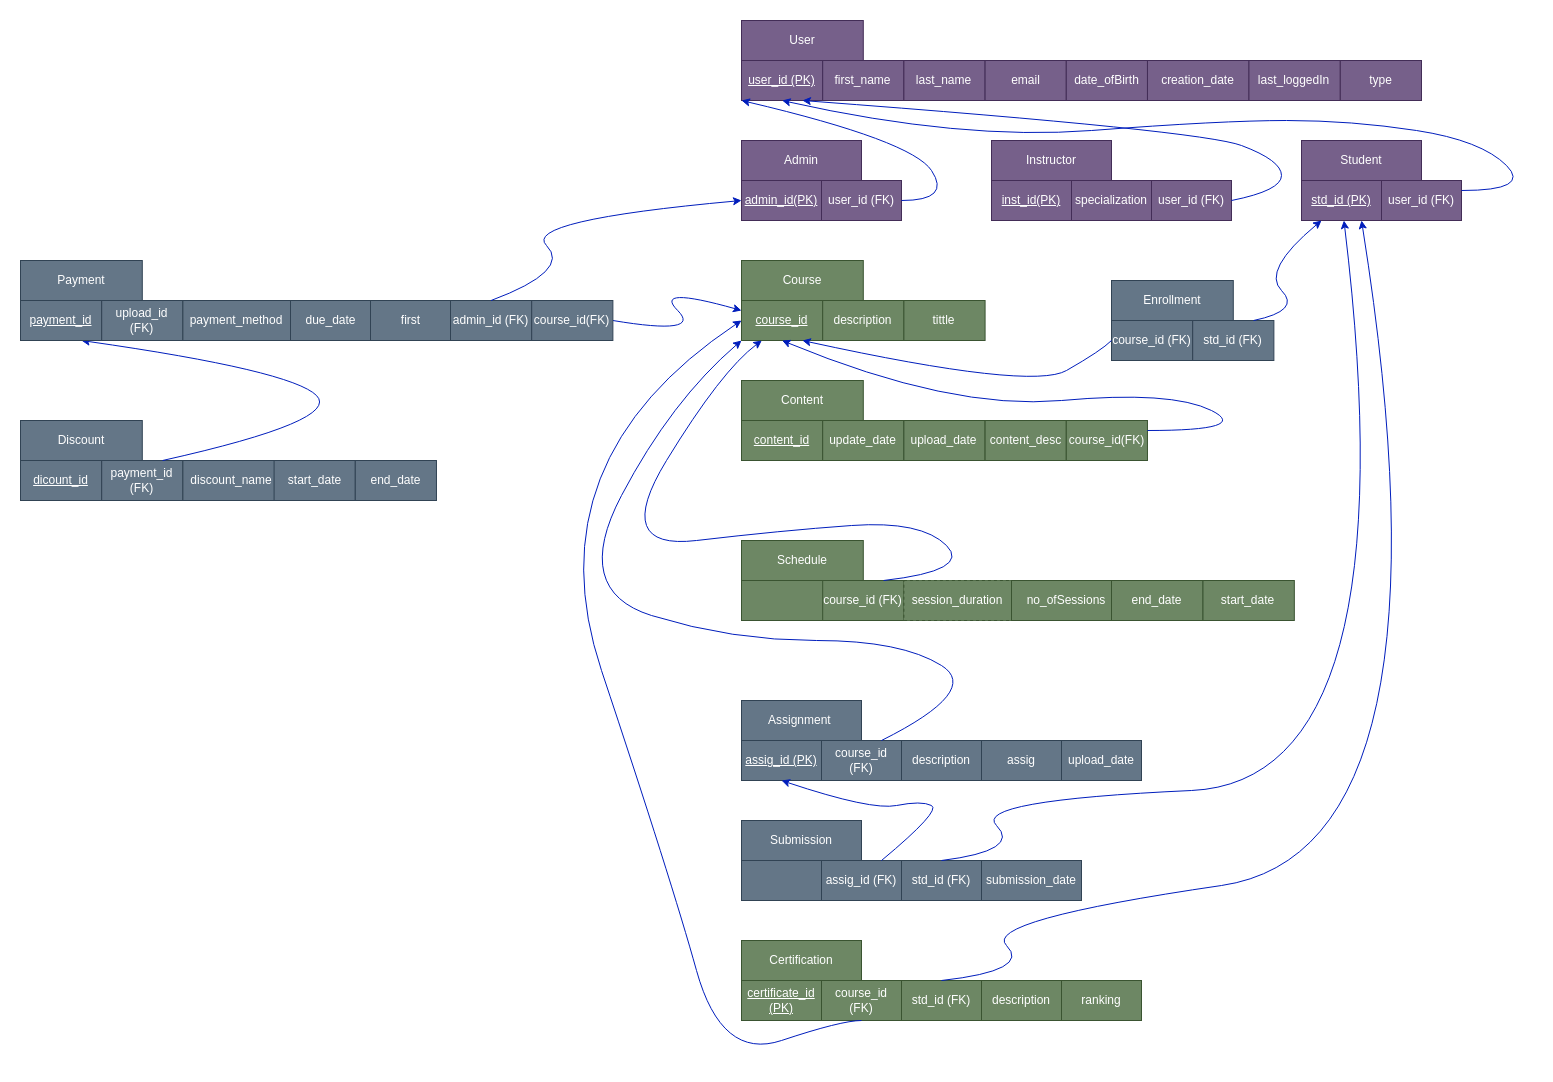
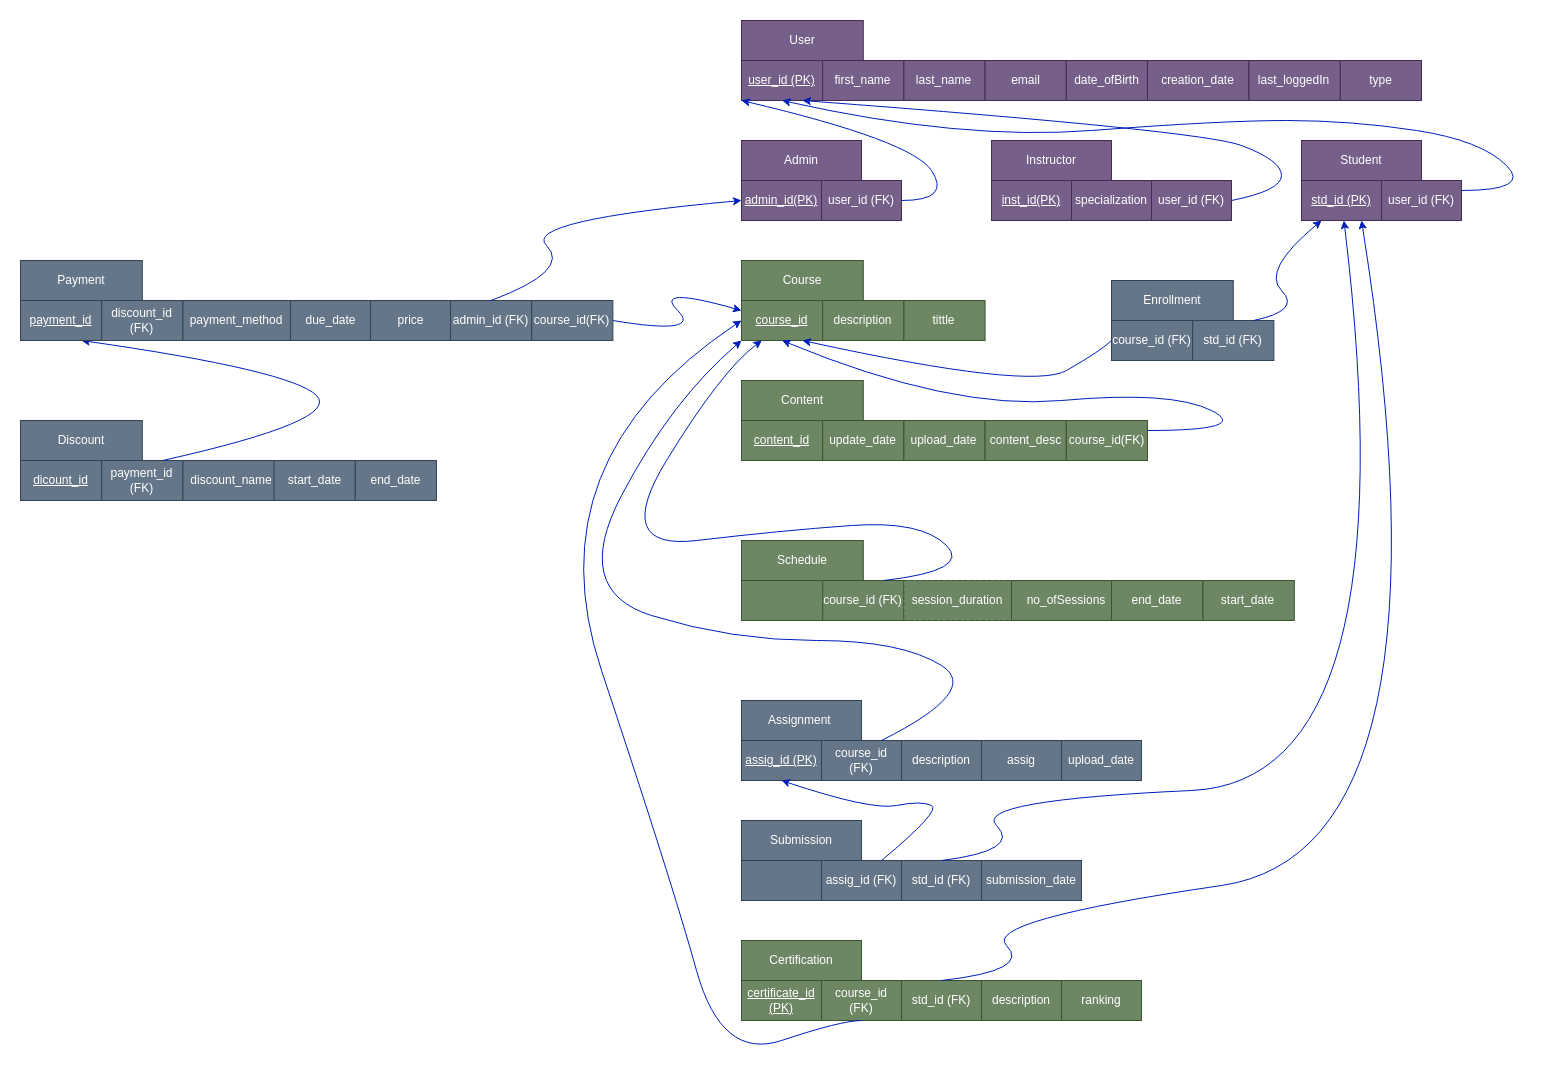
node "upload_id (FK)": label "upload_id (FK)" -> "discount_id (FK)"
node "first": label "first" -> "price"
